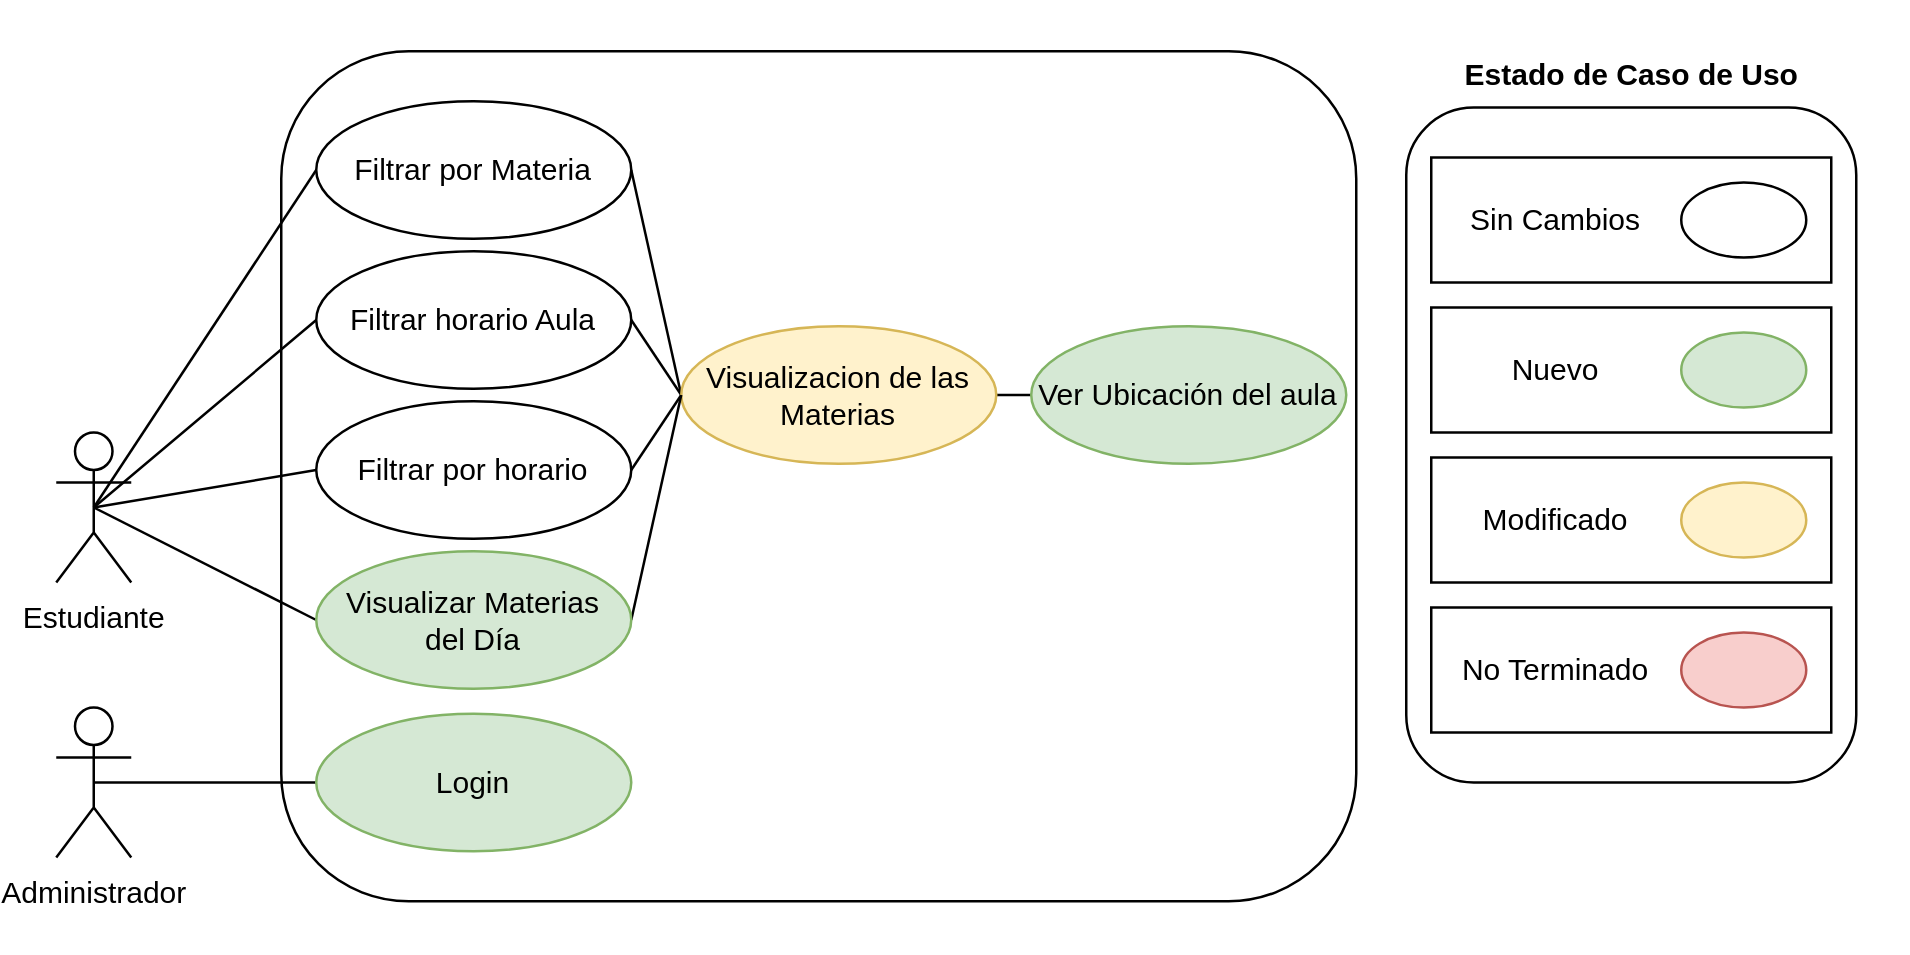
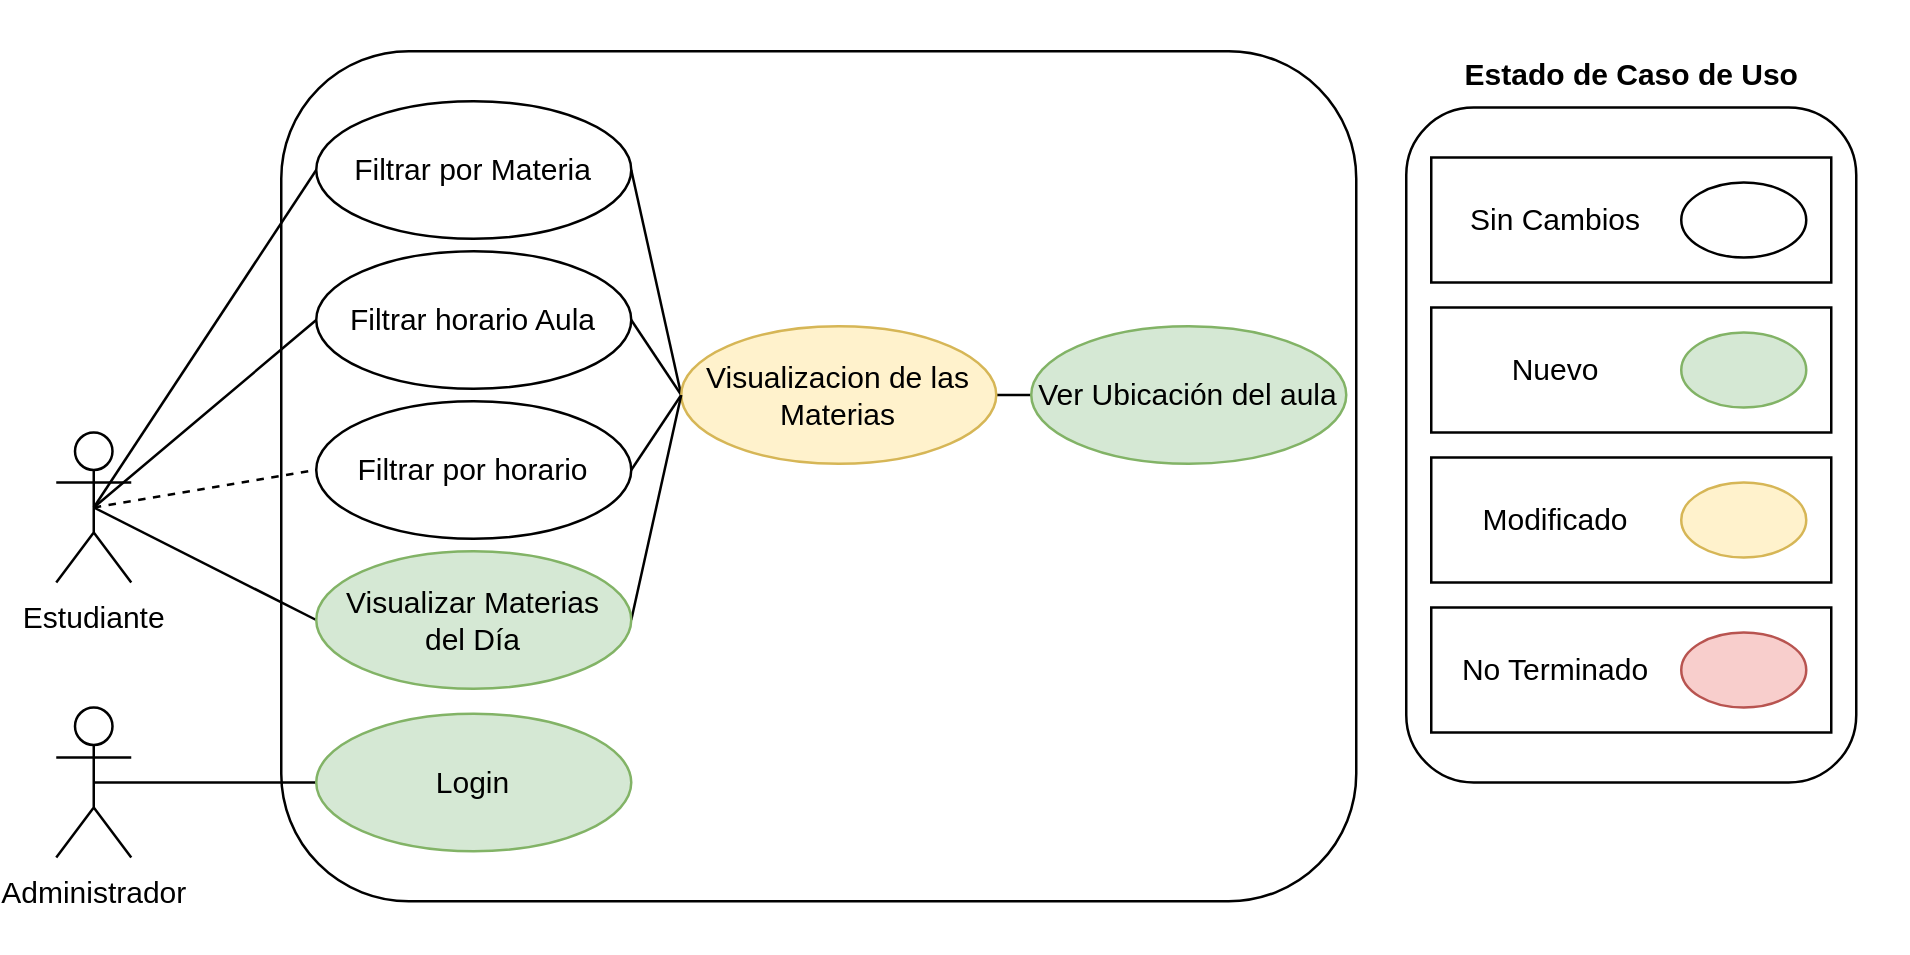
edge "Filtrar por horario" -- "Estudiante": style solid -> dashed
